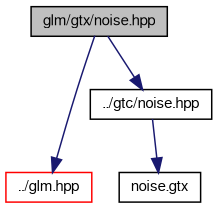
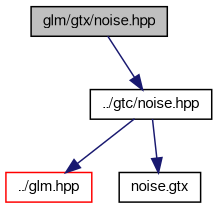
edge "glm/gtx/noise.hpp" -> "../glm.hpp": now "../gtc/noise.hpp" -> "../glm.hpp"
